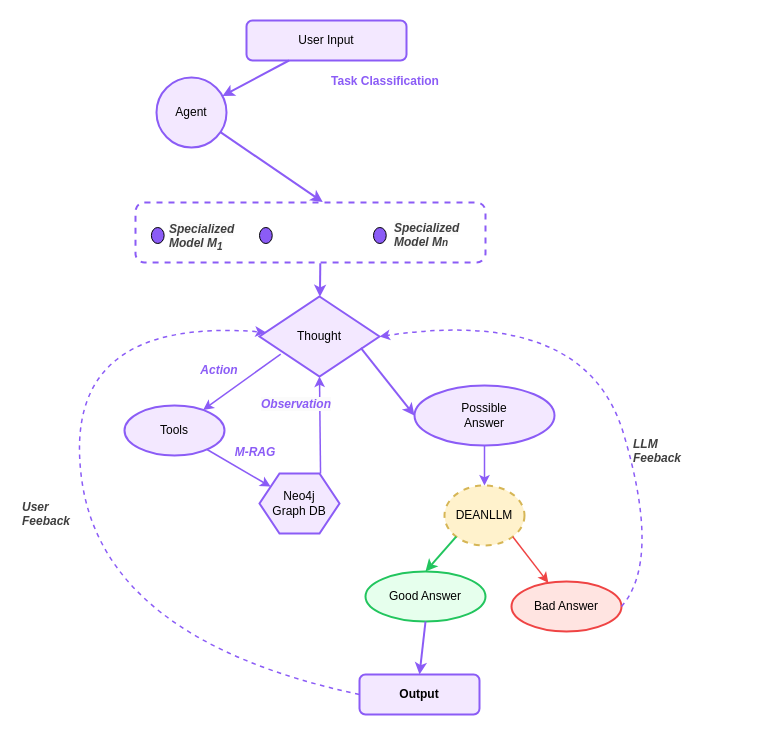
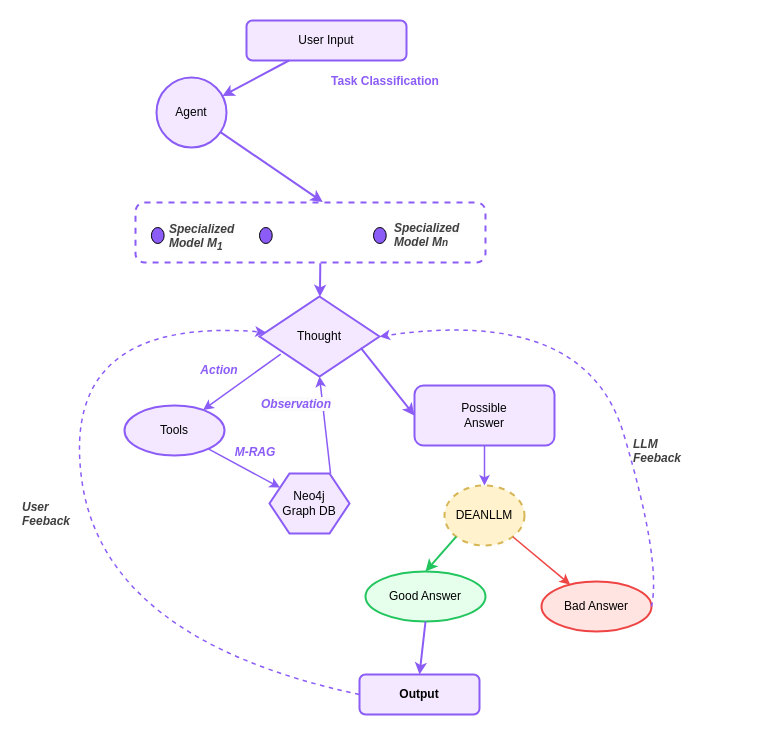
node "Possible Answer": shape ellipse -> rounded rectangle
node "Neo4j Graph DB": moved (300, 504) -> (310, 504)
node "Bad Answer": moved (567, 607) -> (597, 607)
